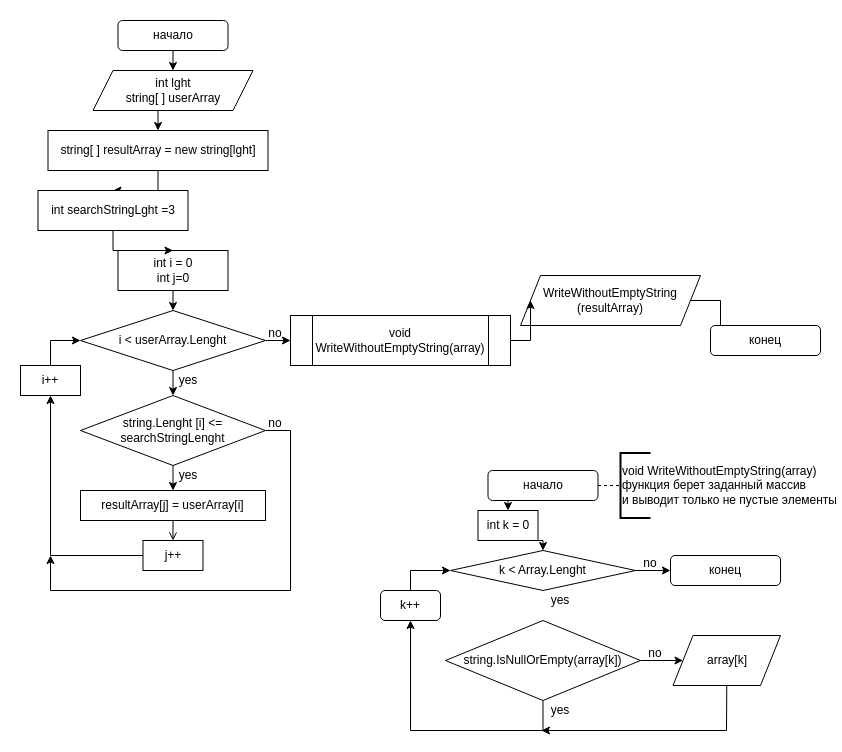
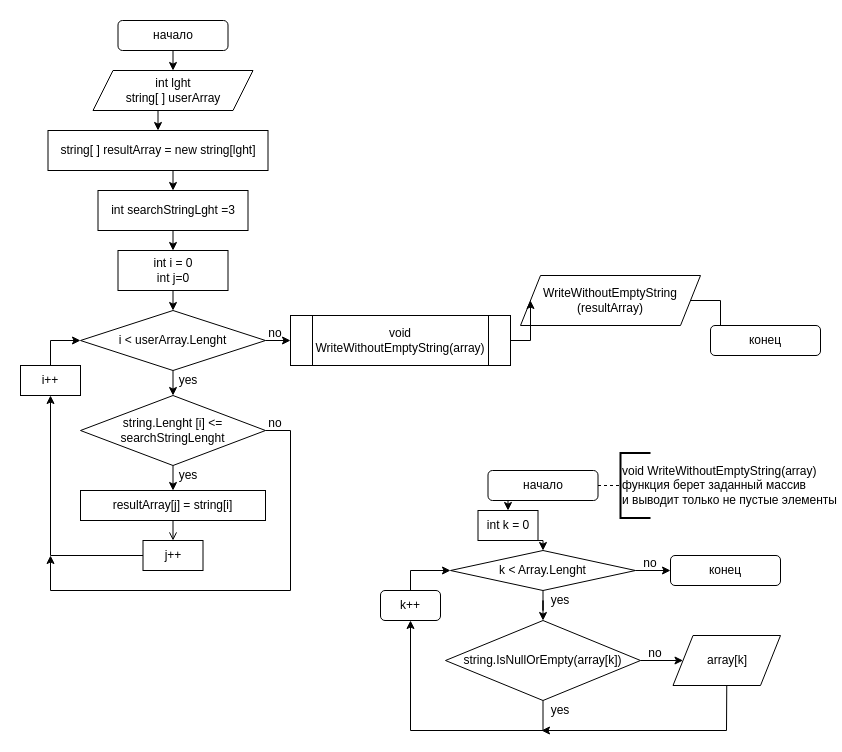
node "int searchStringLght =3": moved (113, 211) -> (173, 211)
node "resultArray[j] = userArray[i]": label "resultArray[j] = userArray[i]" -> "resultArray[j] = string[i]"
edge "k < Array.Lenght" -> "string.IsNullOrEmpty(array[k])": added
